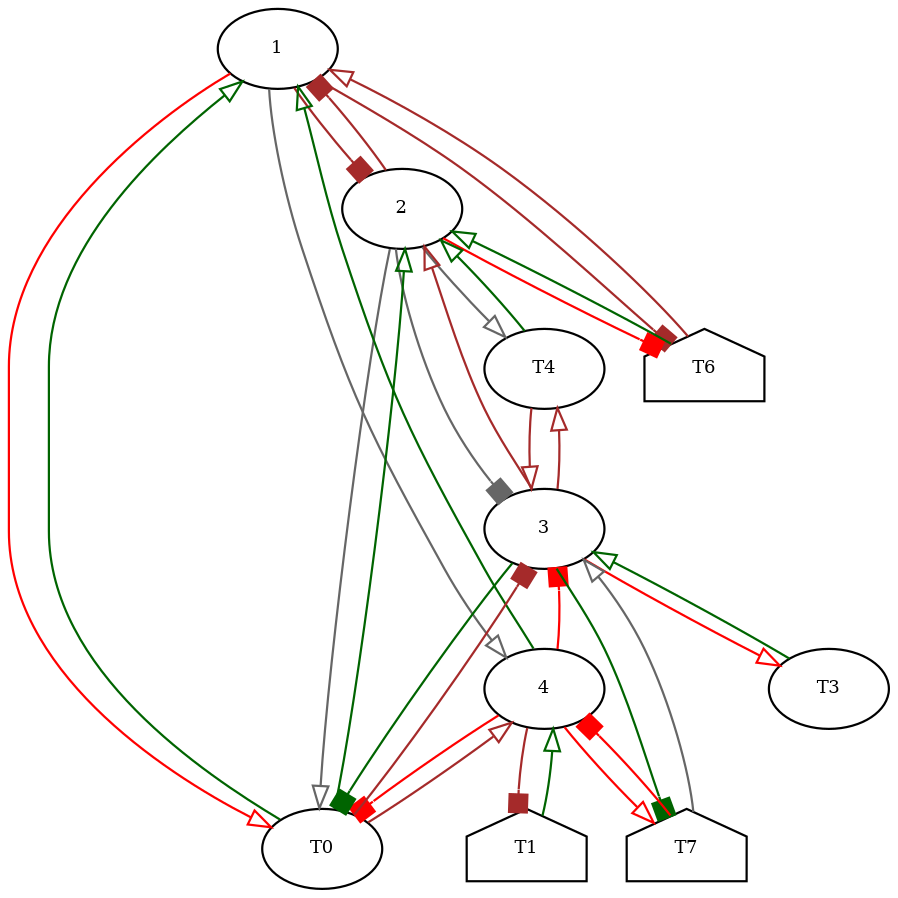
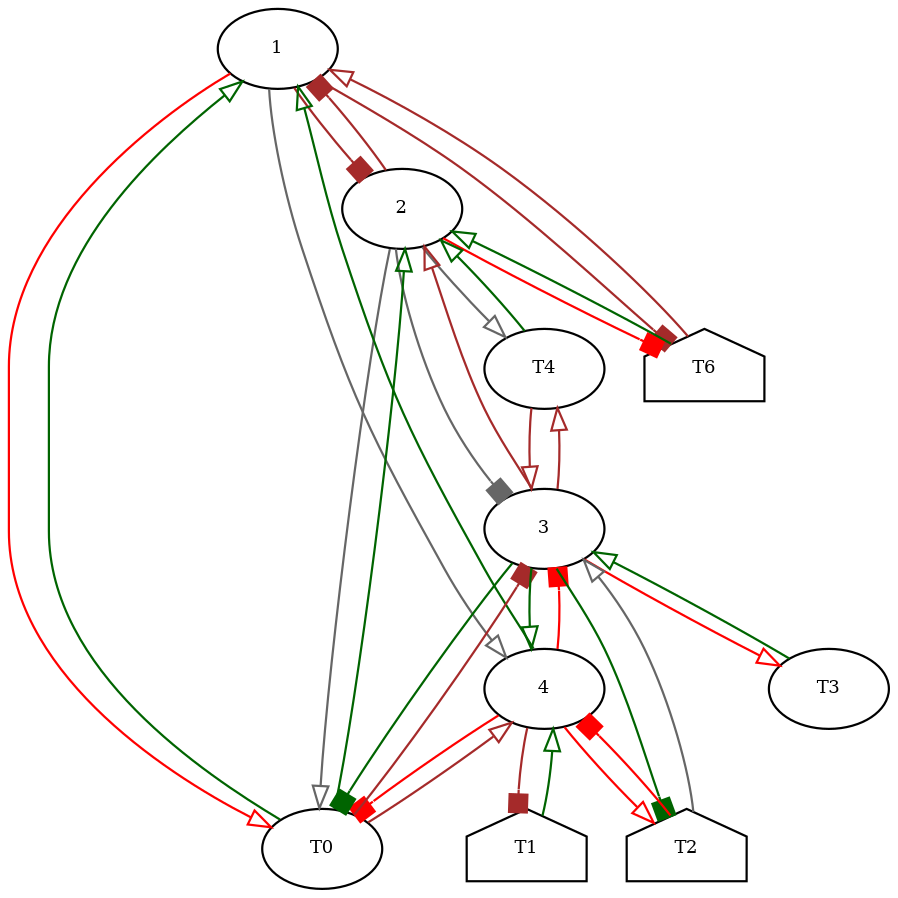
edge "3" -> "4": added
node "T7": label "T7" -> "T2"
